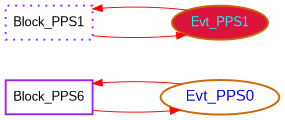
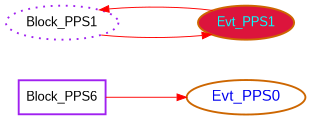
node "Block_PPS1": shape box -> ellipse
edge "Evt_PPS0" -> "Block_PPS6": removed
